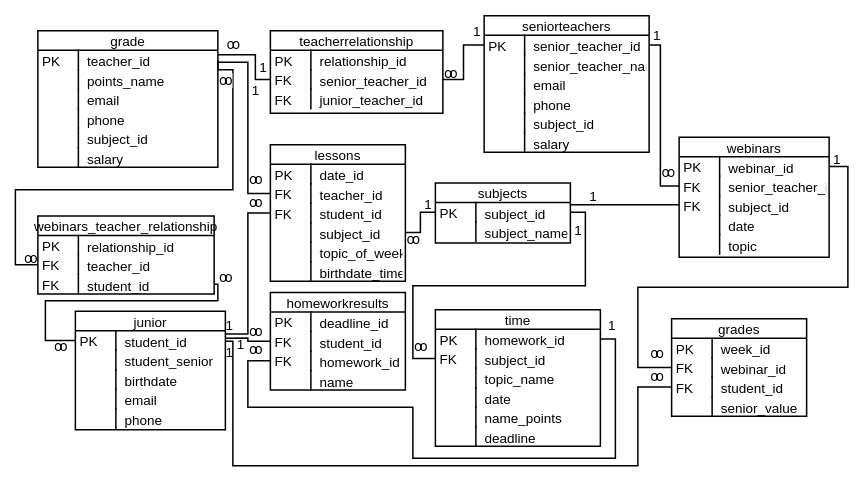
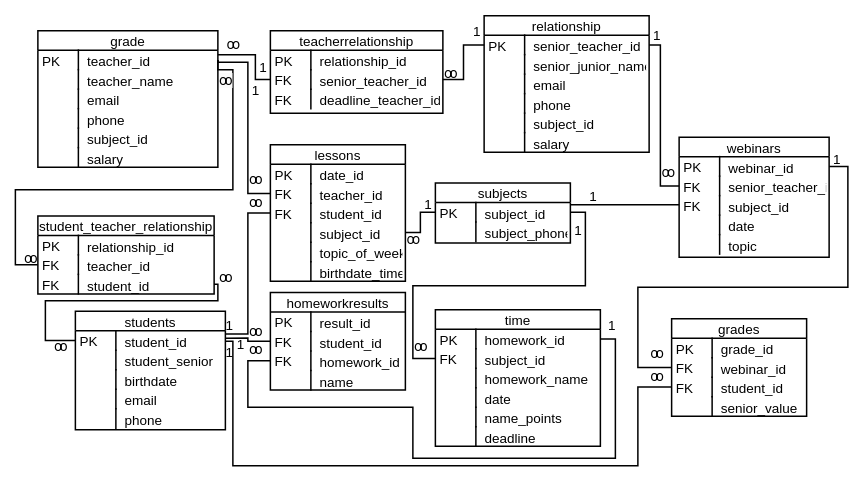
node "seniorteachers": label "seniorteachers" -> "relationship"
node "senior_teacher_name": label "senior_teacher_name" -> "senior_junior_name"
node "points_name": label "points_name" -> "teacher_name"
node "junior_teacher_id": label "junior_teacher_id" -> "deadline_teacher_id"
node "webinars_teacher_relationship": label "webinars_teacher_relationship" -> "student_teacher_relationship"
node "subject_name": label "subject_name" -> "subject_phone"
node "junior": label "junior" -> "students"
node "deadline_id": label "deadline_id" -> "result_id"
node "week_id": label "week_id" -> "grade_id"
node "topic_name": label "topic_name" -> "homework_name"
